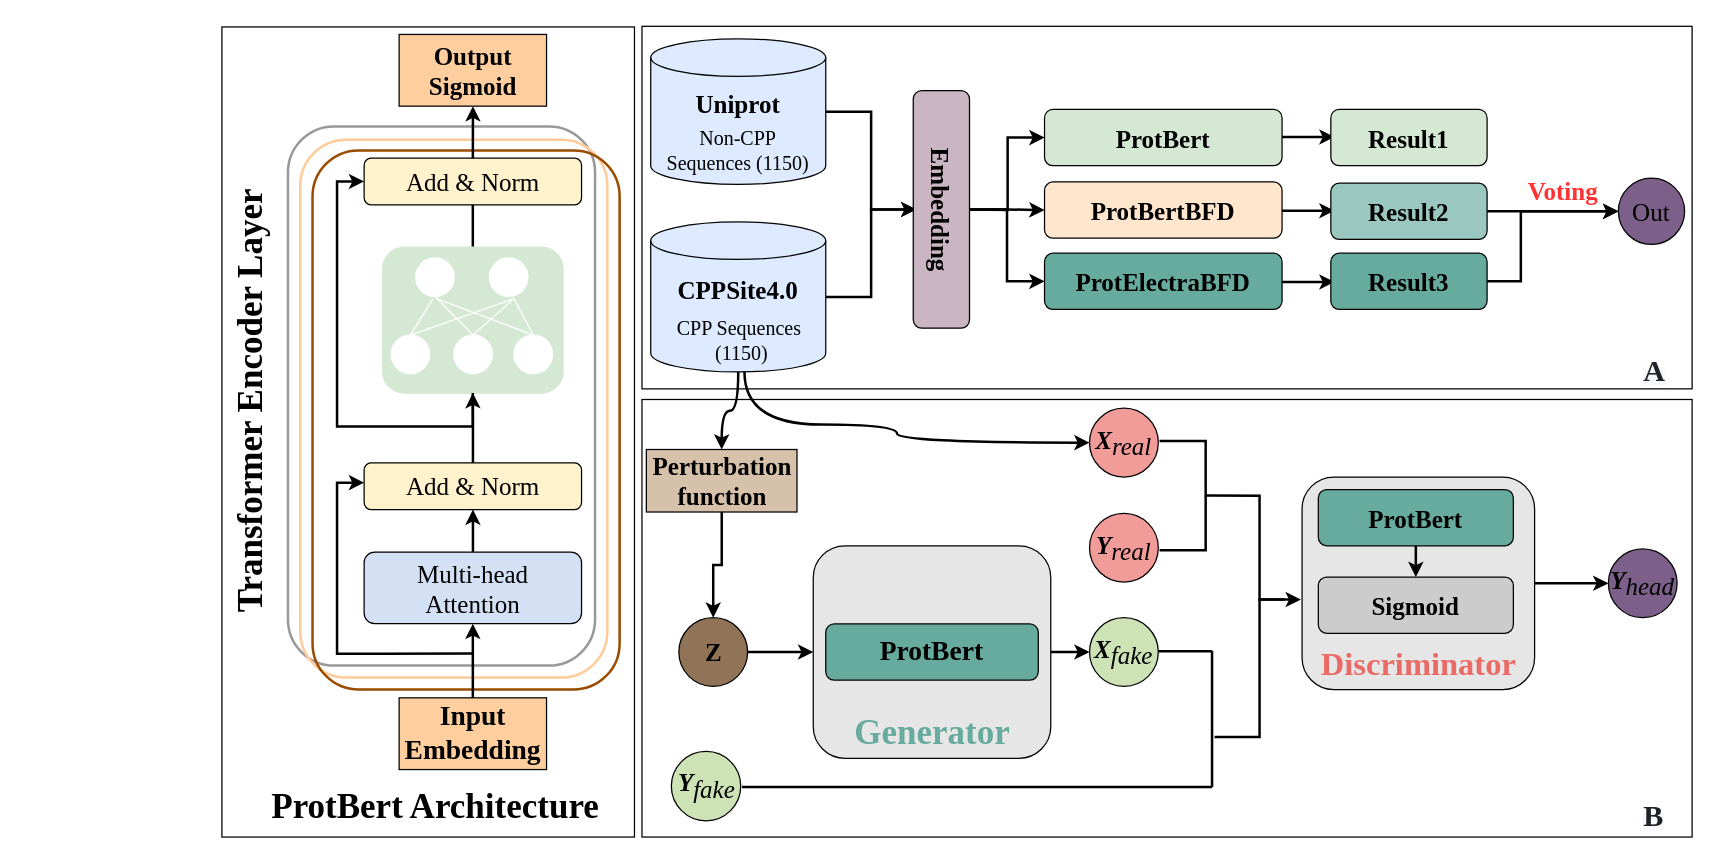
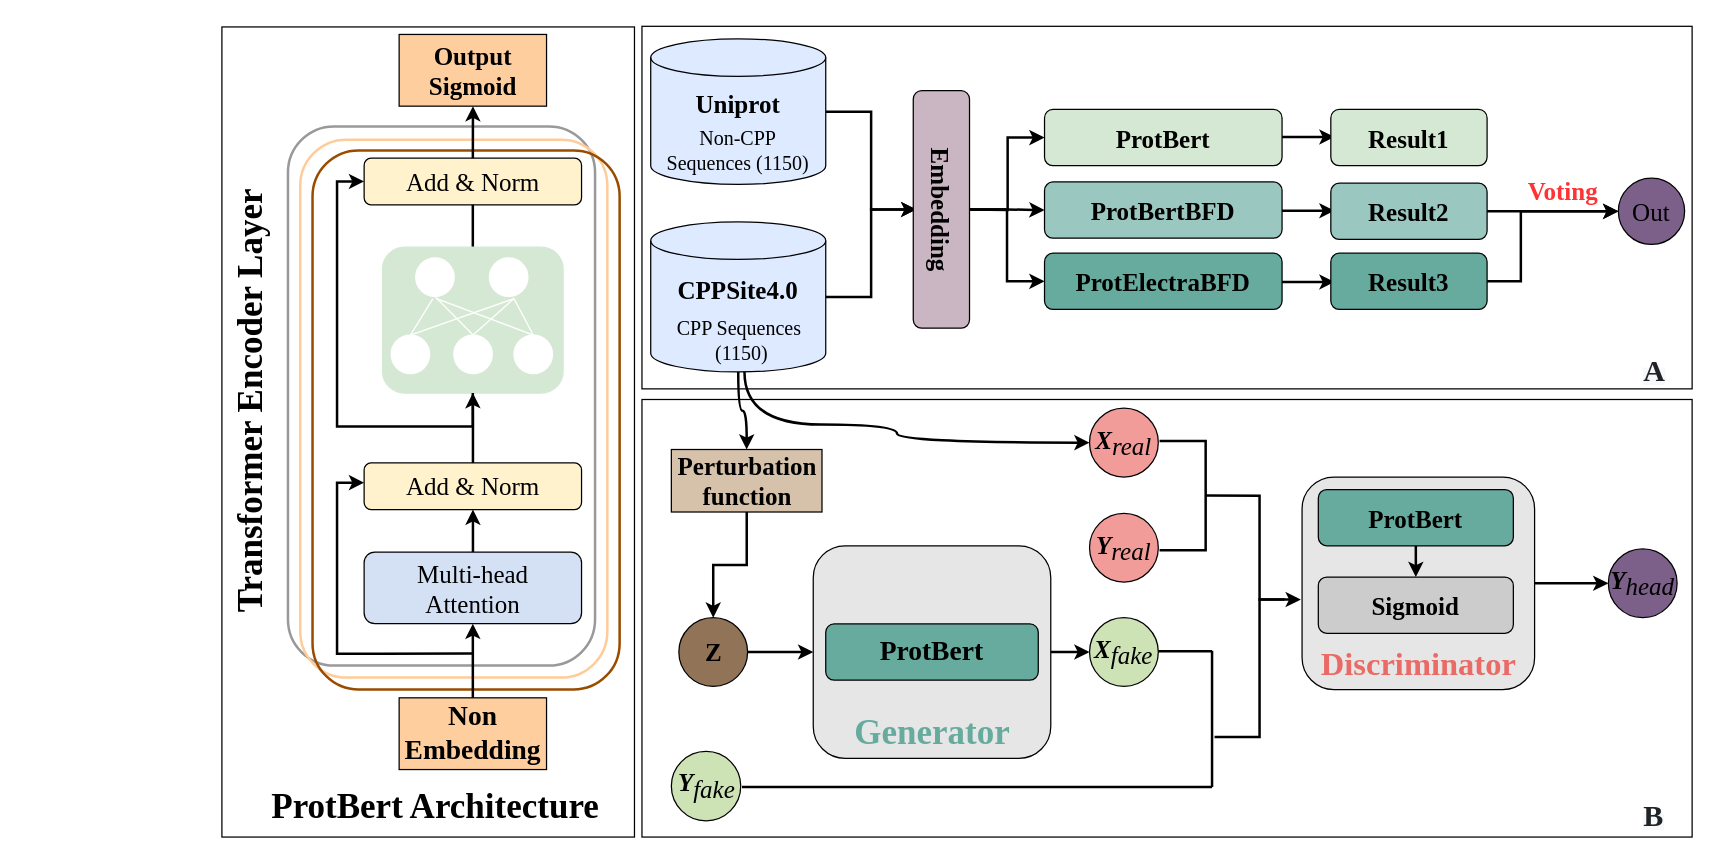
node "ProtBertBFD": fillcolor #ffe6cc -> #9ac7bf
node "Perturbation function": moved (722, 481) -> (747, 481)
node "Input Embedding": label "Input Embedding" -> "Non Embedding"
